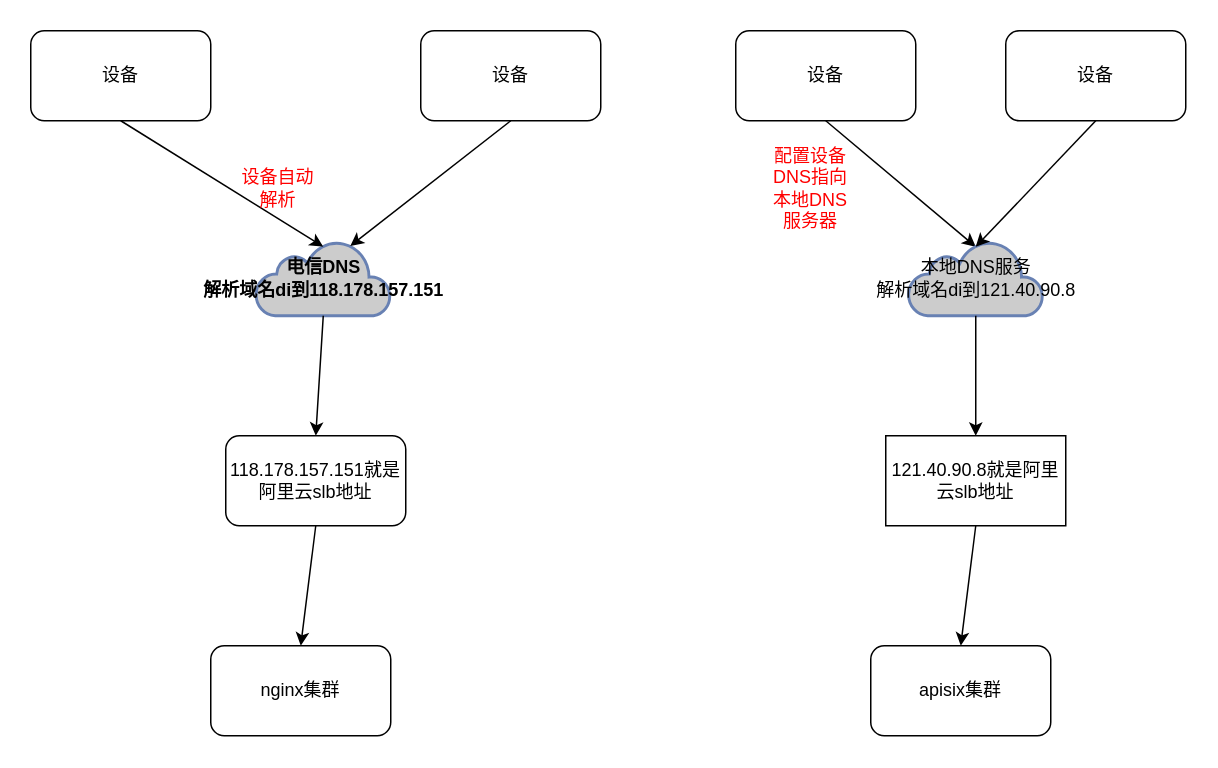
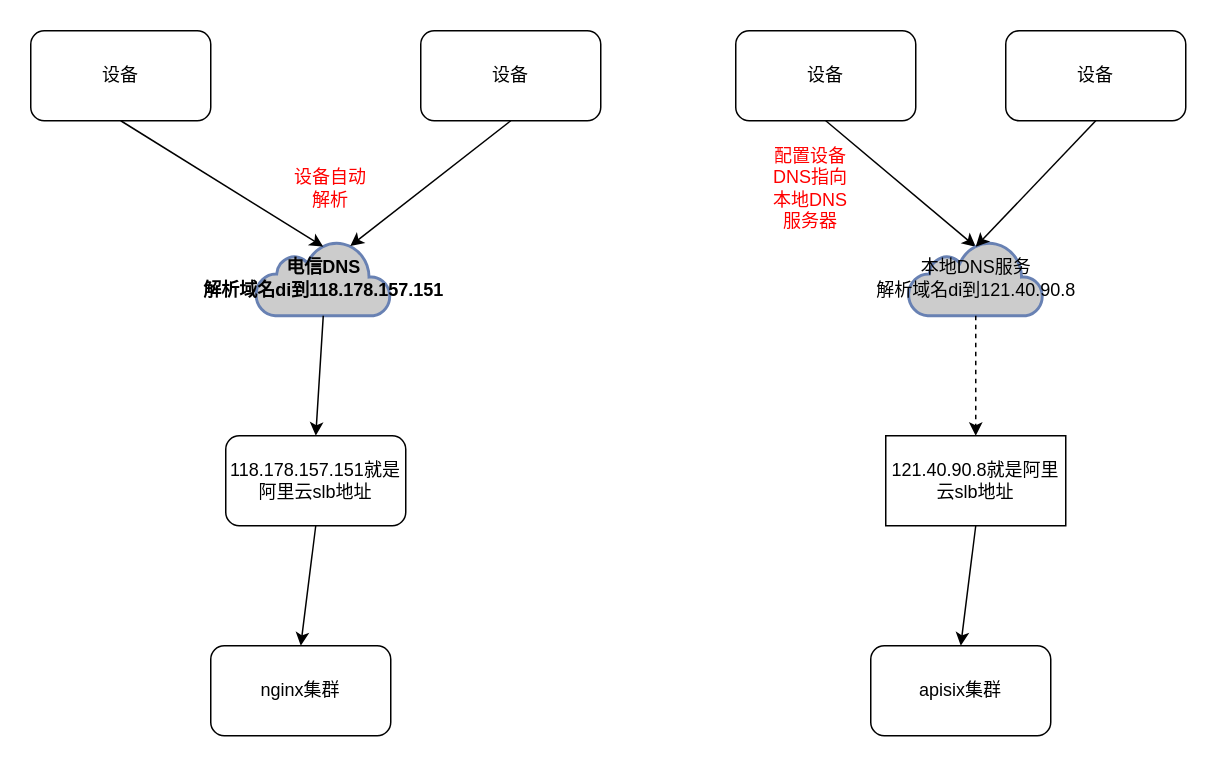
node "设备自动解析": moved (278, 188) -> (331, 188)
edge "本地DNS服务 解析域名di到121.40.90.8" -> "121.40.90.8就是阿里云slb地址": style solid -> dashed
